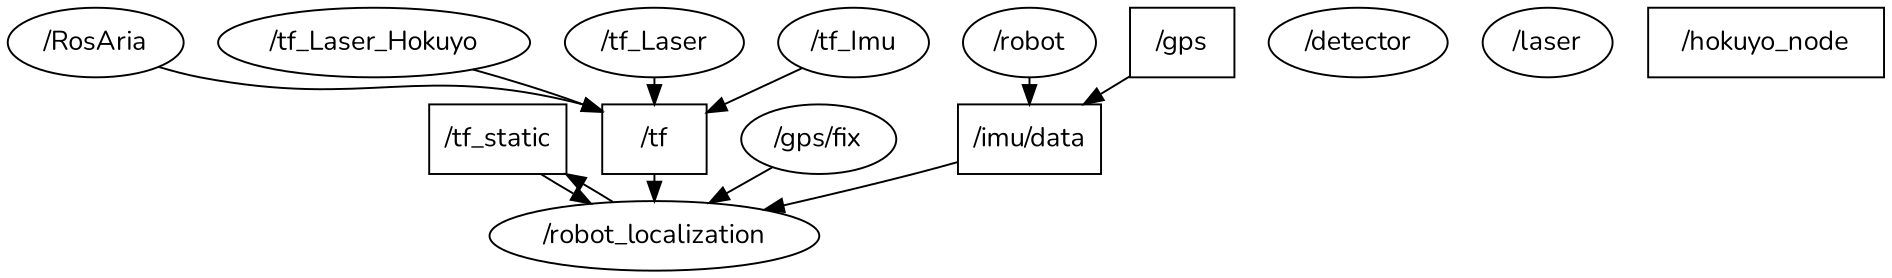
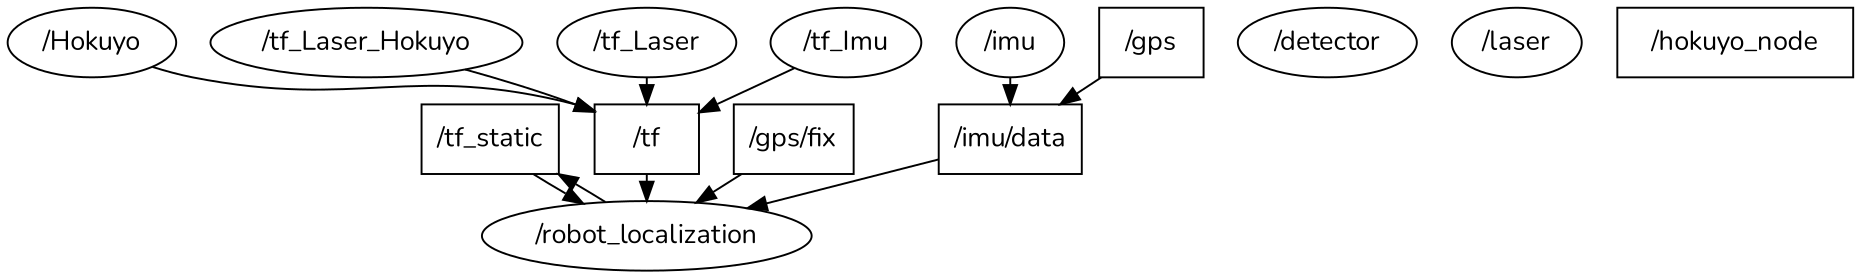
node "/RosAria": label "/RosAria" -> "/Hokuyo"
node "/robot": label "/robot" -> "/imu"
node "/gps/fix": shape ellipse -> box
